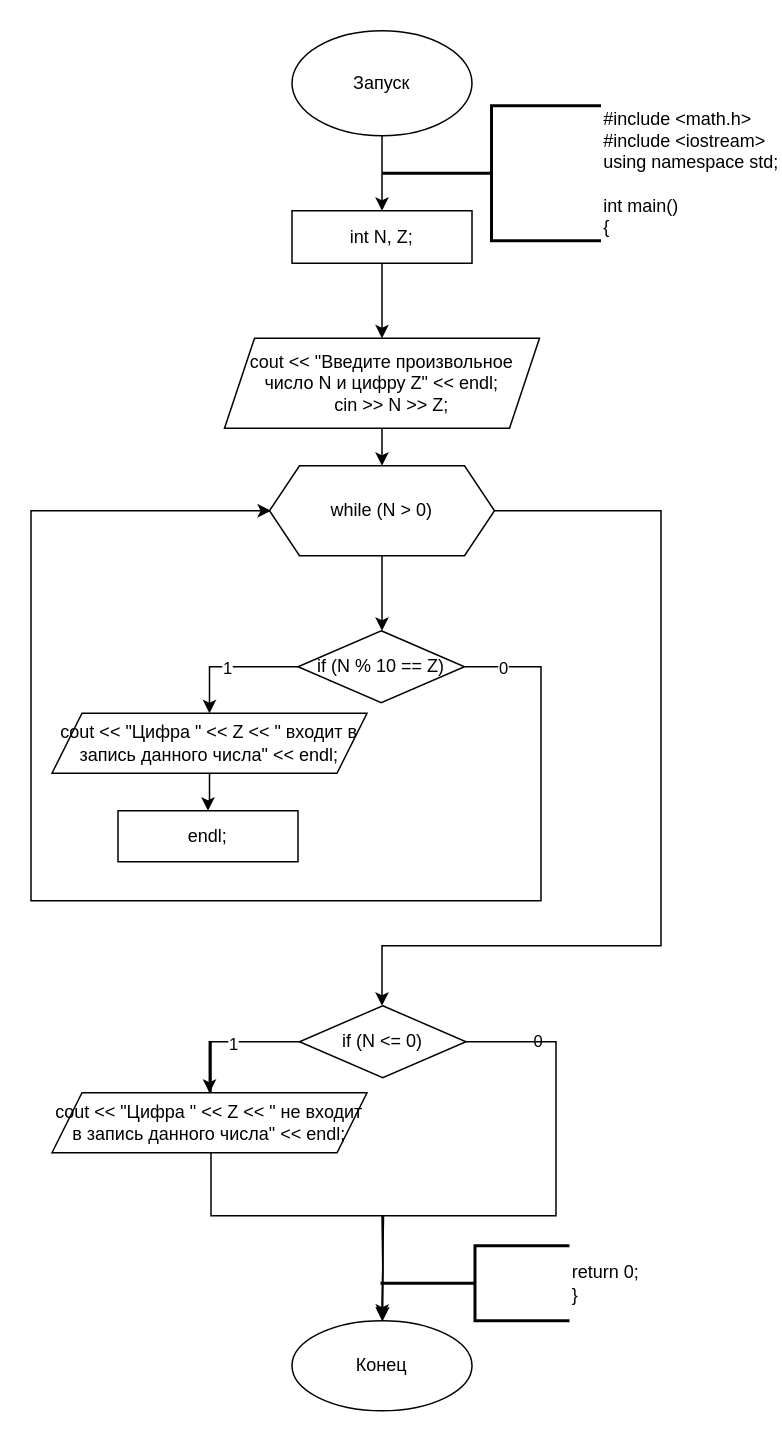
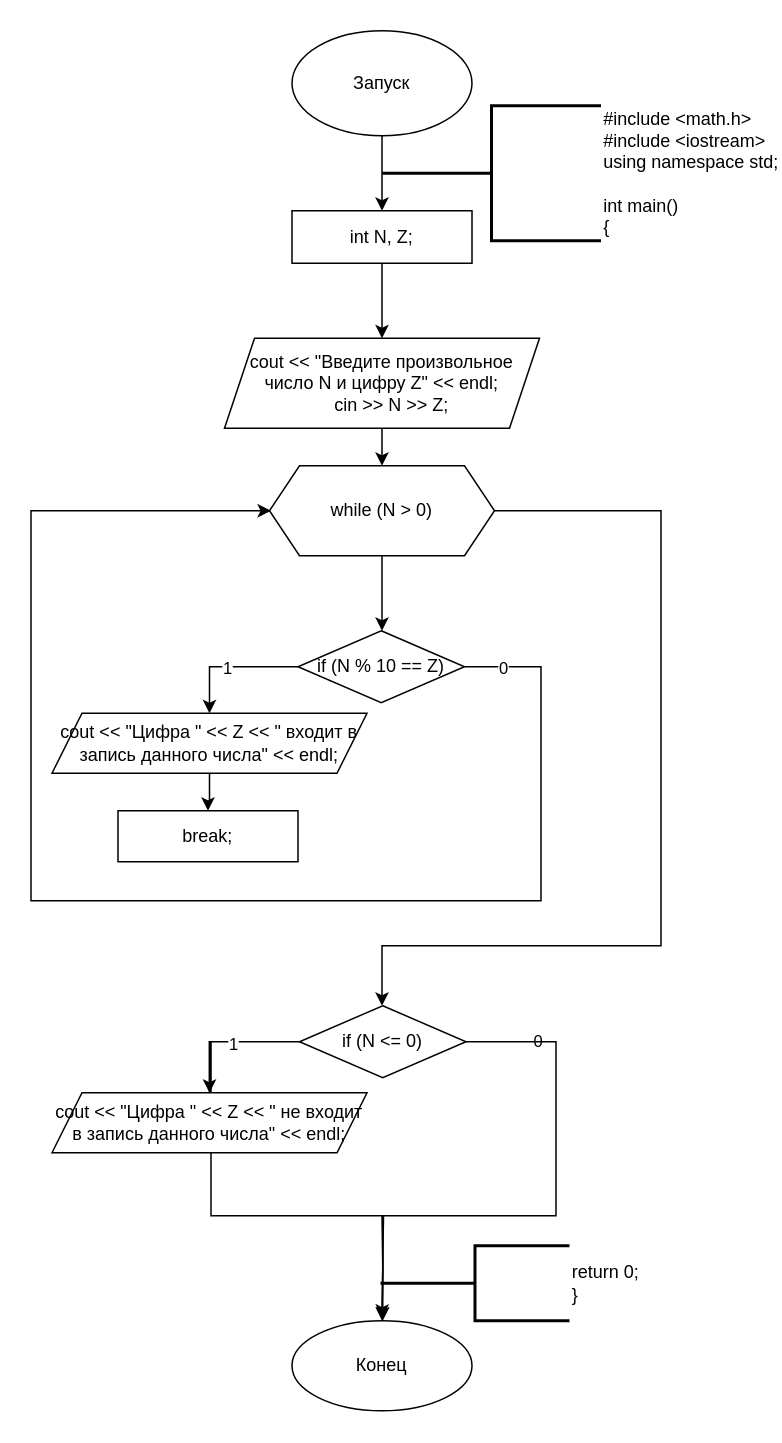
node "endl;": label "endl;" -> "break;"
